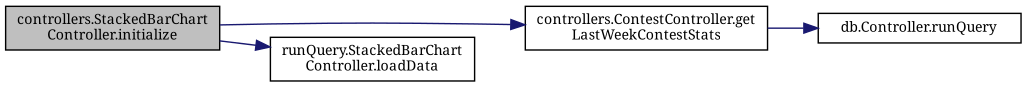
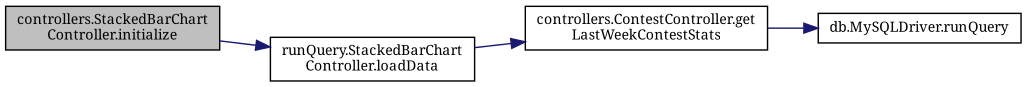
edge "controllers.StackedBarChart Controller.initialize" -> "controllers.ContestController.get LastWeekContestStats": now "runQuery.StackedBarChart Controller.loadData" -> "controllers.ContestController.get LastWeekContestStats"
node "db.Controller.runQuery": label "db.Controller.runQuery" -> "db.MySQLDriver.runQuery"
